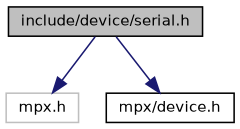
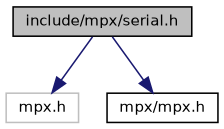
node "include/device/serial.h": label "include/device/serial.h" -> "include/mpx/serial.h"
node "mpx/device.h": label "mpx/device.h" -> "mpx/mpx.h"
